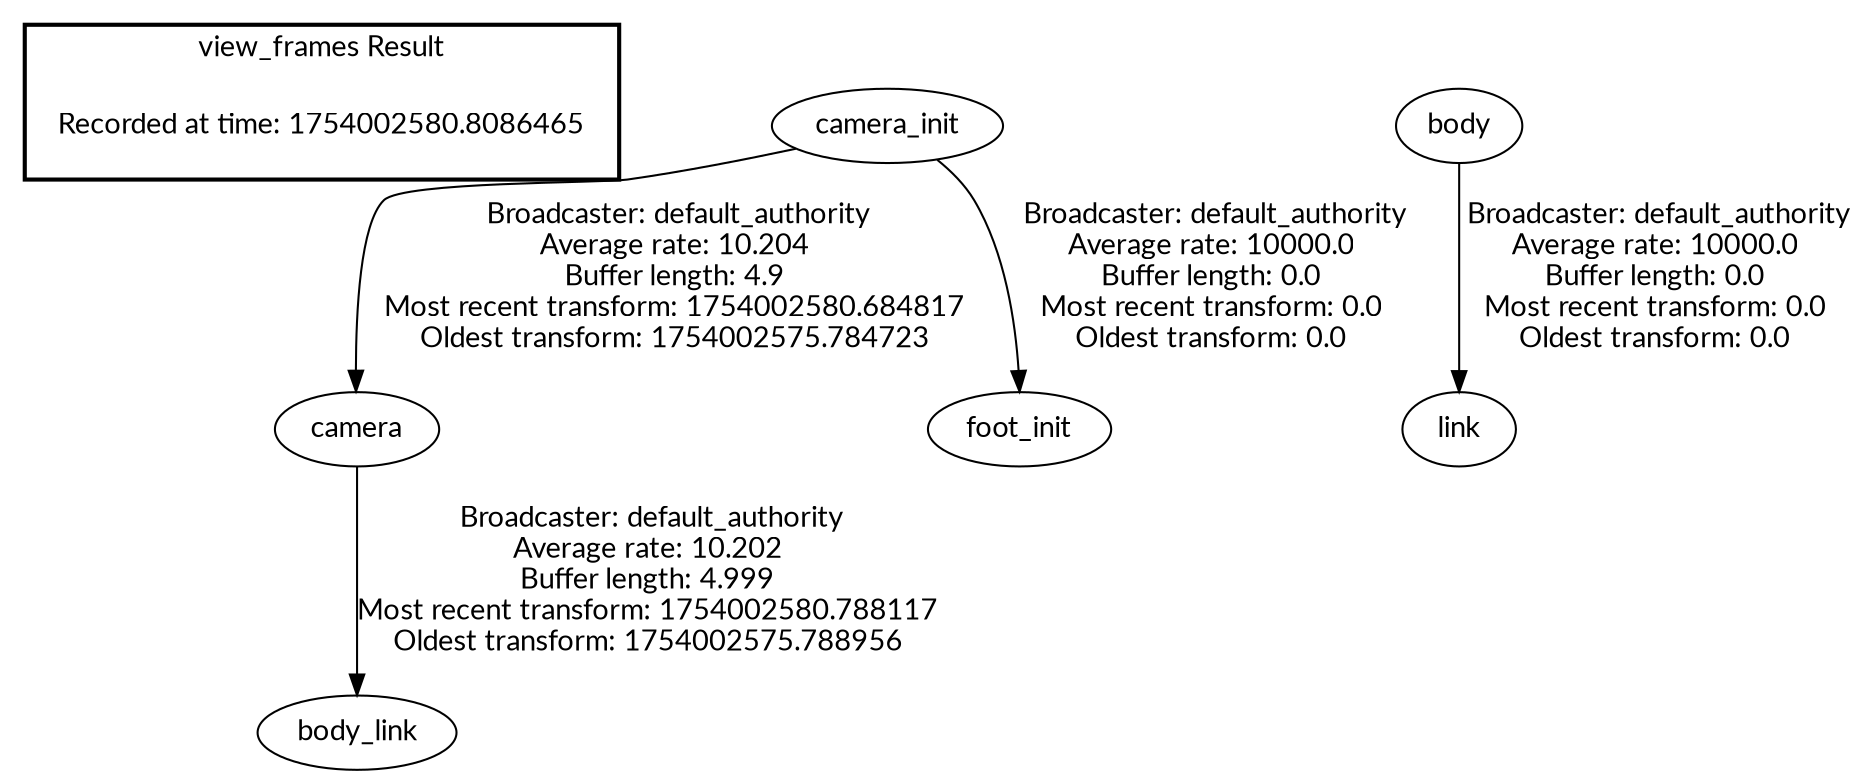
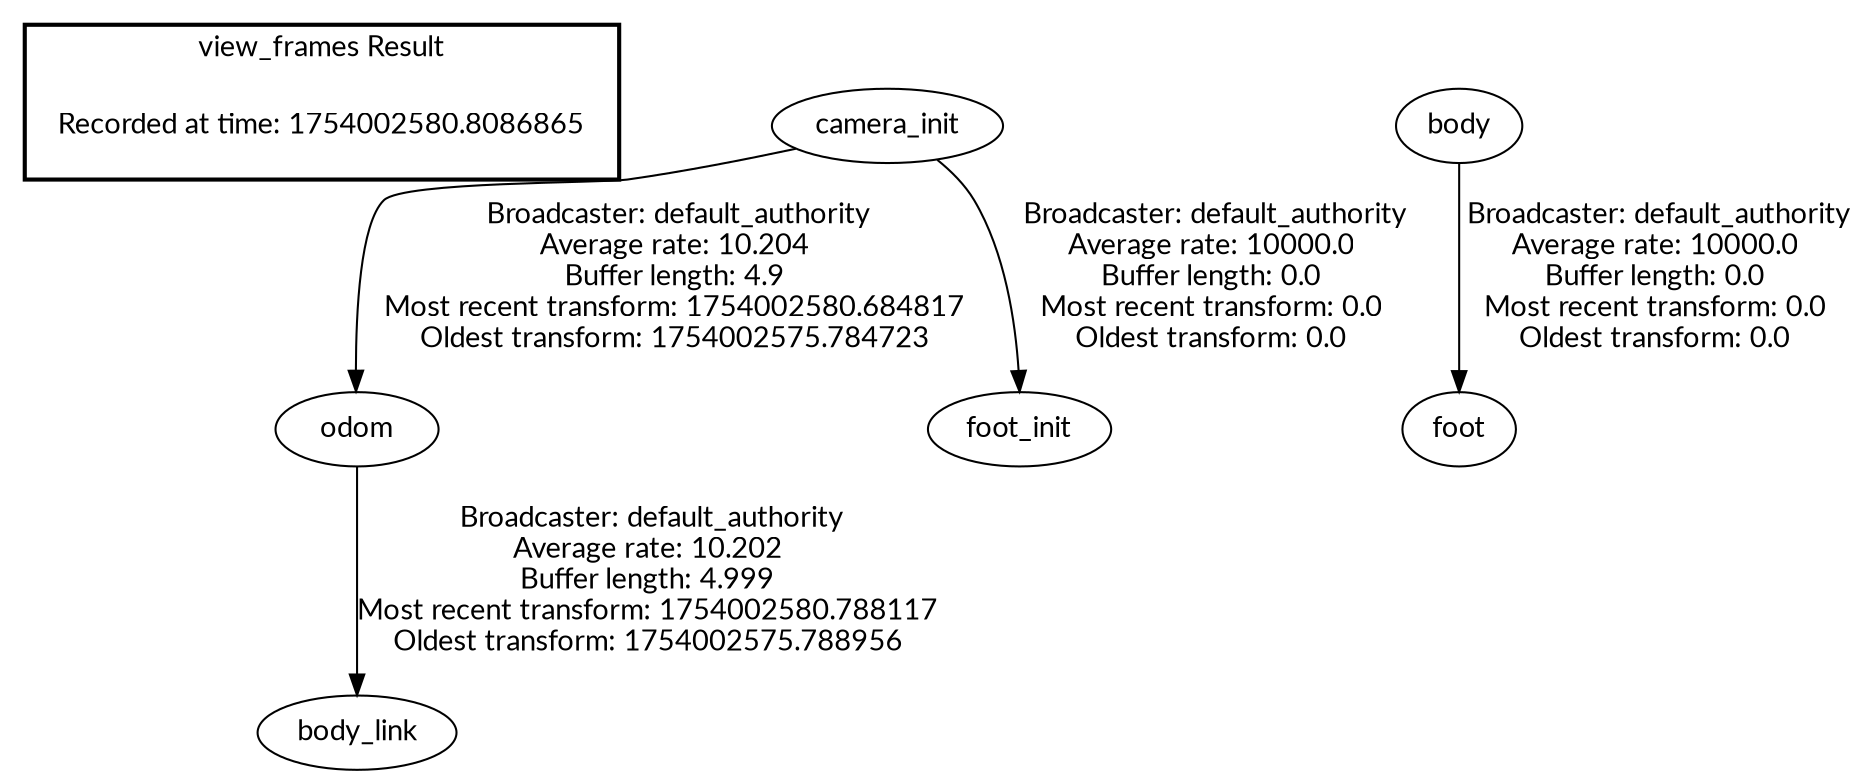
node "Recorded at time: 1754002580.8086465": label "Recorded at time: 1754002580.8086465" -> "Recorded at time: 1754002580.8086865"
node "camera": label "camera" -> "odom"
node "link": label "link" -> "foot"
